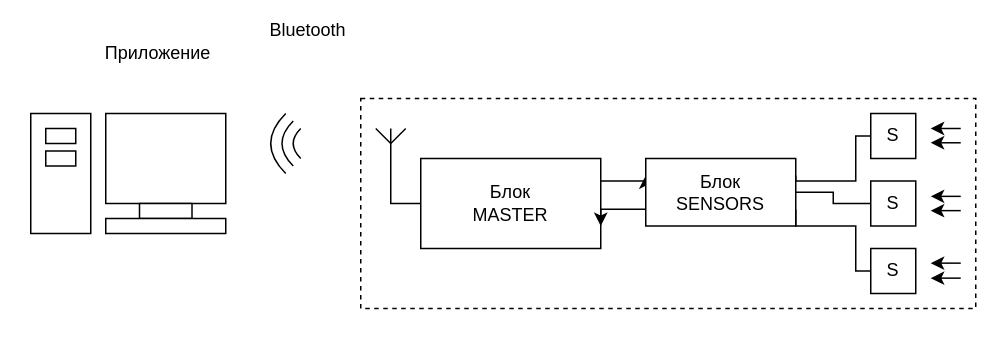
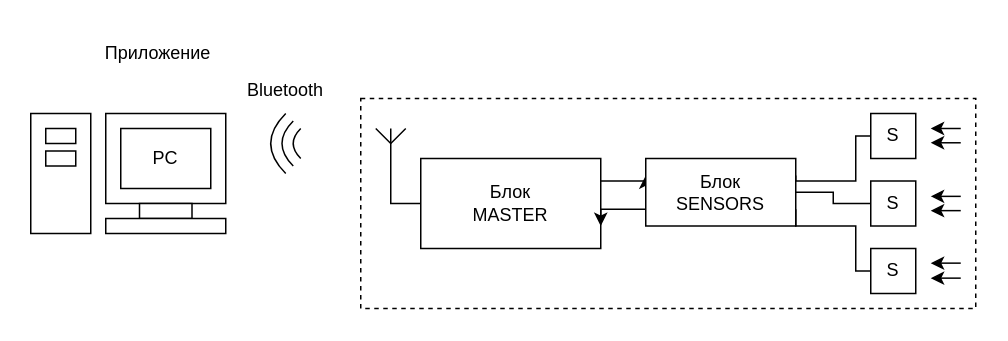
node "Bluetooth": moved (308, 31) -> (286, 91)
node "PC": added
